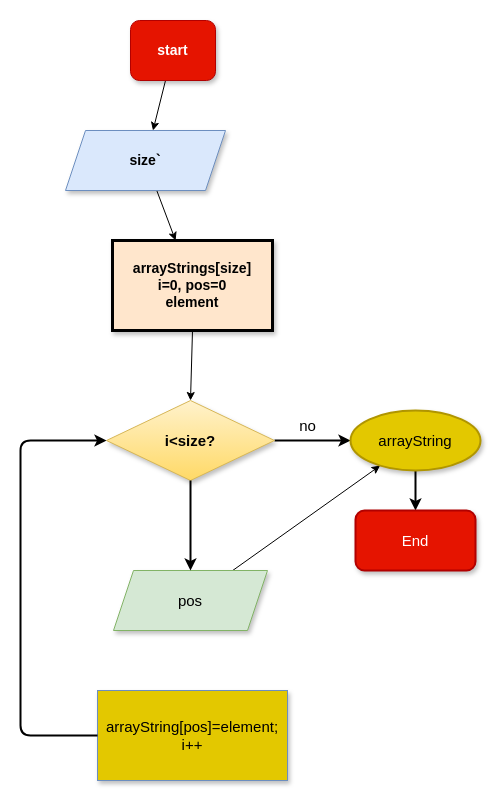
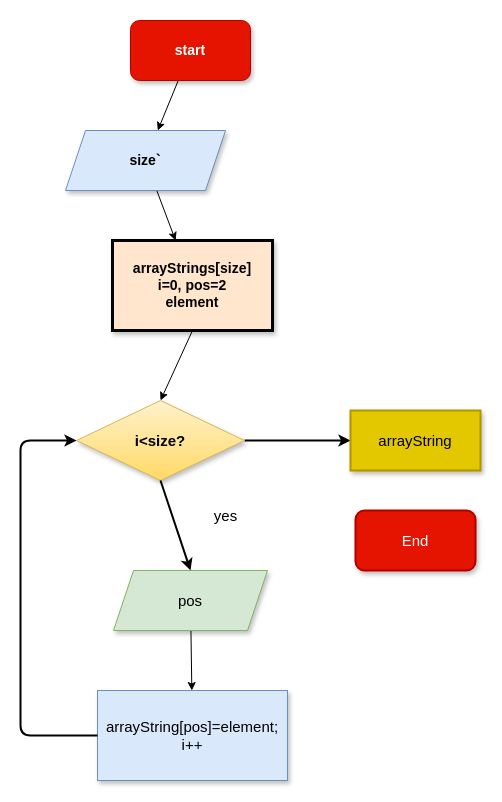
node "start": size 85x60 -> 120x60
node "arrayStrings[size] i=0, pos=0 element": label "arrayStrings[size] i=0, pos=0 element" -> "arrayStrings[size] i=0, pos=2 element"
node "no": removed
node "i<size?": moved (191, 441) -> (161, 441)
node "arrayString": shape ellipse -> rectangle
edge "arrayString" -> "End": removed
node "yes": added
edge "pos" -> "arrayString": now "pos" -> "arrayString[pos]=element; i++"
node "arrayString[pos]=element; i++": fillcolor #e3c800 -> #dae8fc
